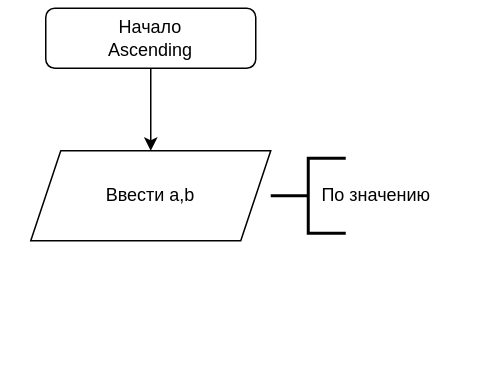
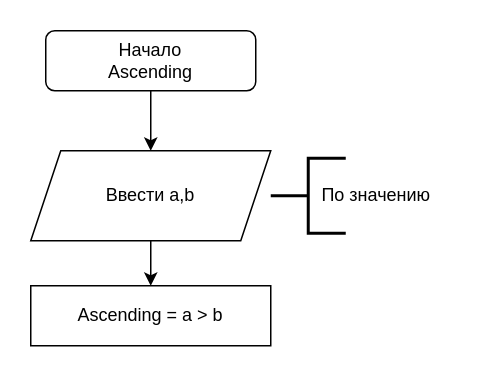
node "Начало Ascending": moved (151, 38) -> (151, 61)
edge "Ввести a,b" -> "Ascending = a > b": added
node "Ascending = a > b": added
